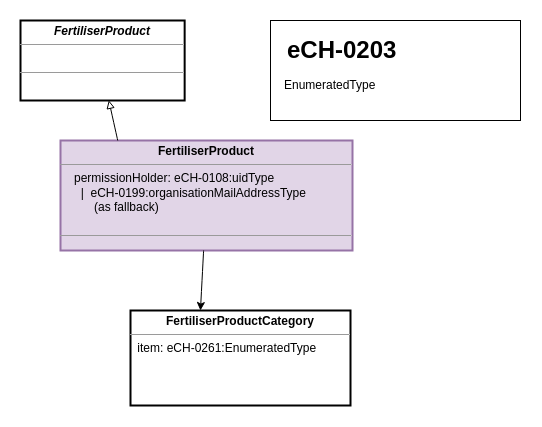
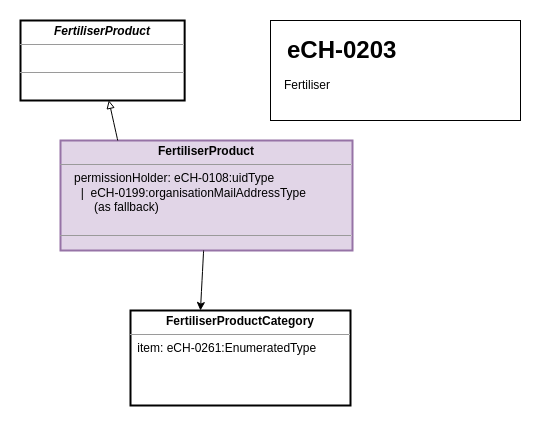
node "EnumeratedType": label "EnumeratedType" -> "Fertiliser"
